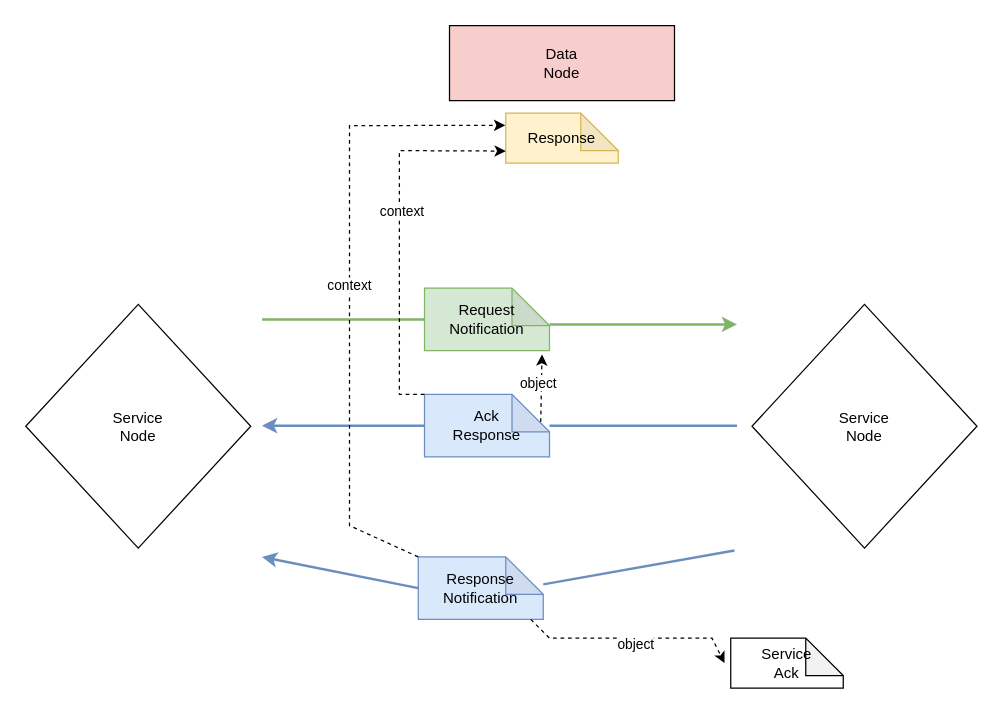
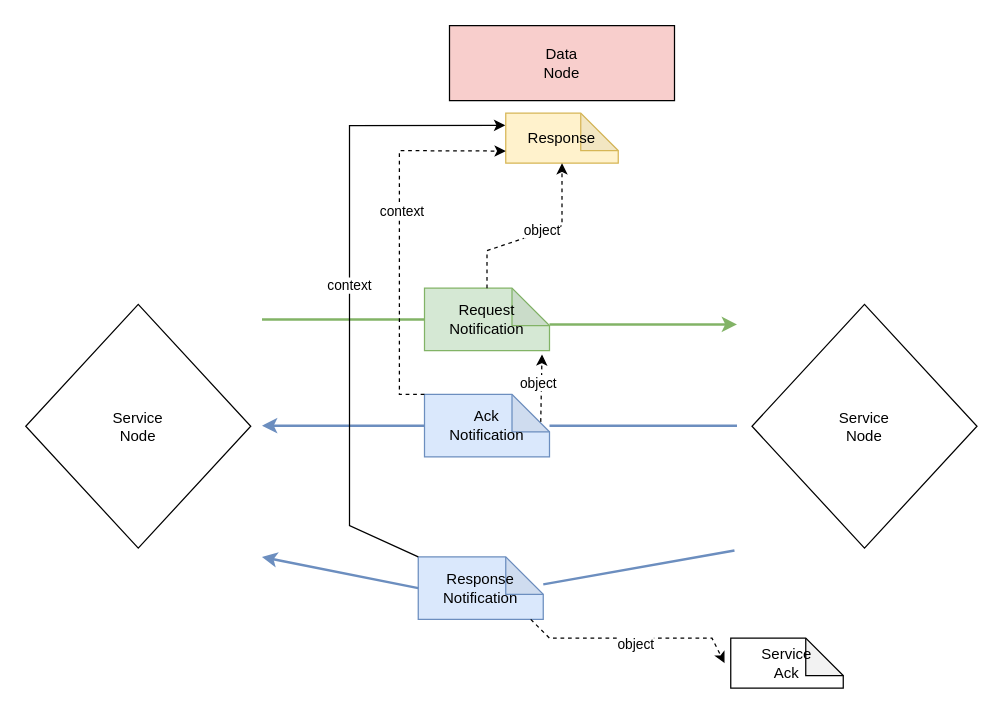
edge "Request Notification" -> "Response": added, label "object"
node "Ack Response": label "Ack Response" -> "Ack Notification"
edge "Response Notification" -> "Response": style dashed -> solid
